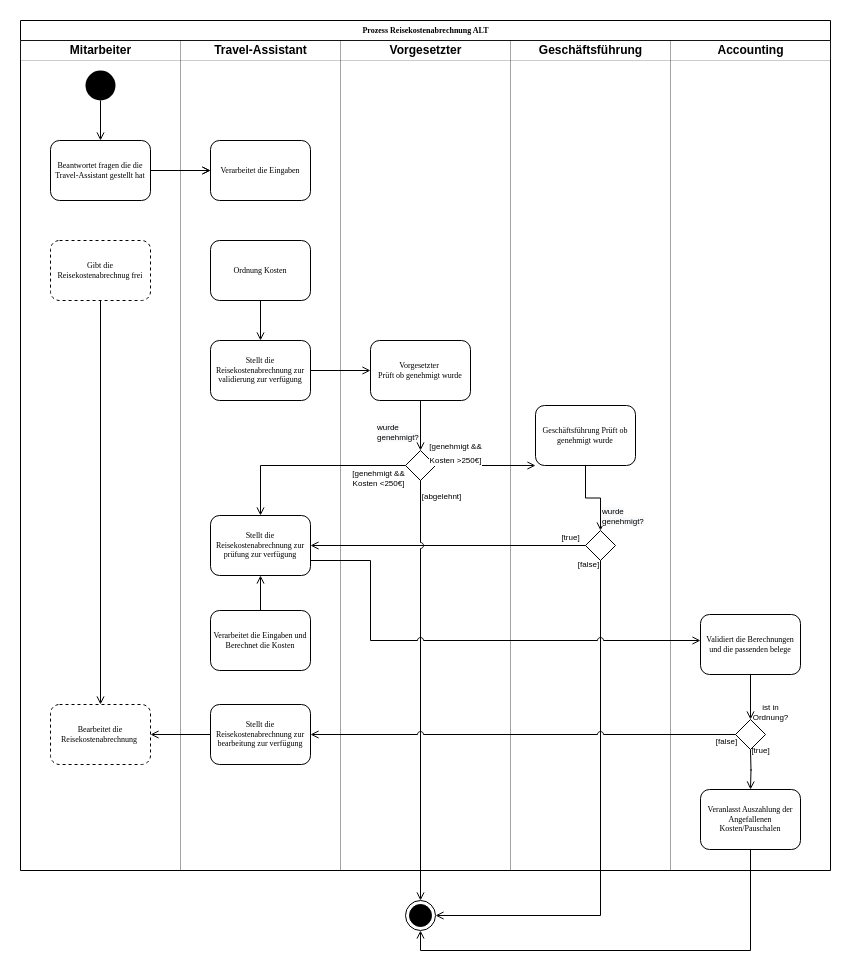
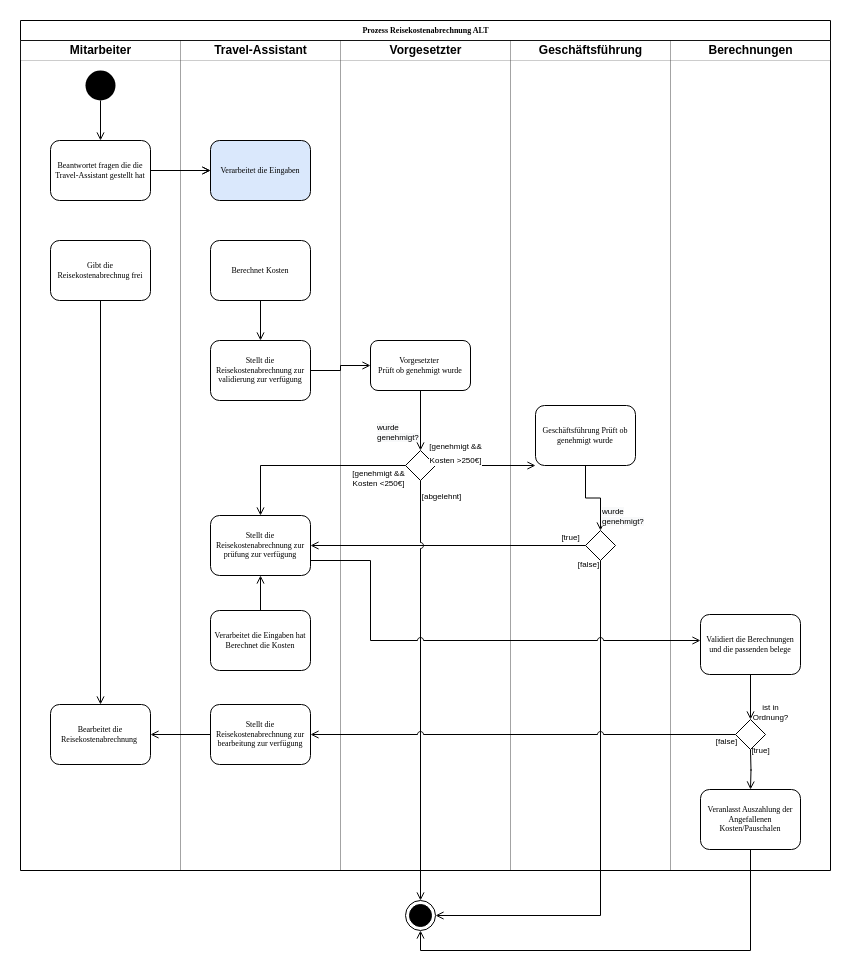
node "Accounting": label "Accounting" -> "Berechnungen"
node "Verarbeitet die Eingaben": fillcolor #ffffff -> #dae8fc
node "Gibt die Reisekostenabrechnug frei": style dashed -> solid
node "Ordnung Kosten": label "Ordnung Kosten" -> "Berechnet Kosten"
node "Vorgesetzter Prüft ob genehmigt wurde": size 100x60 -> 100x50
node "Verarbeitet die Eingaben und Berechnet die Kosten": label "Verarbeitet die Eingaben und Berechnet die Kosten" -> "Verarbeitet die Eingaben hat Berechnet die Kosten"
node "Bearbeitet die Reisekostenabrechnung": style dashed -> solid
